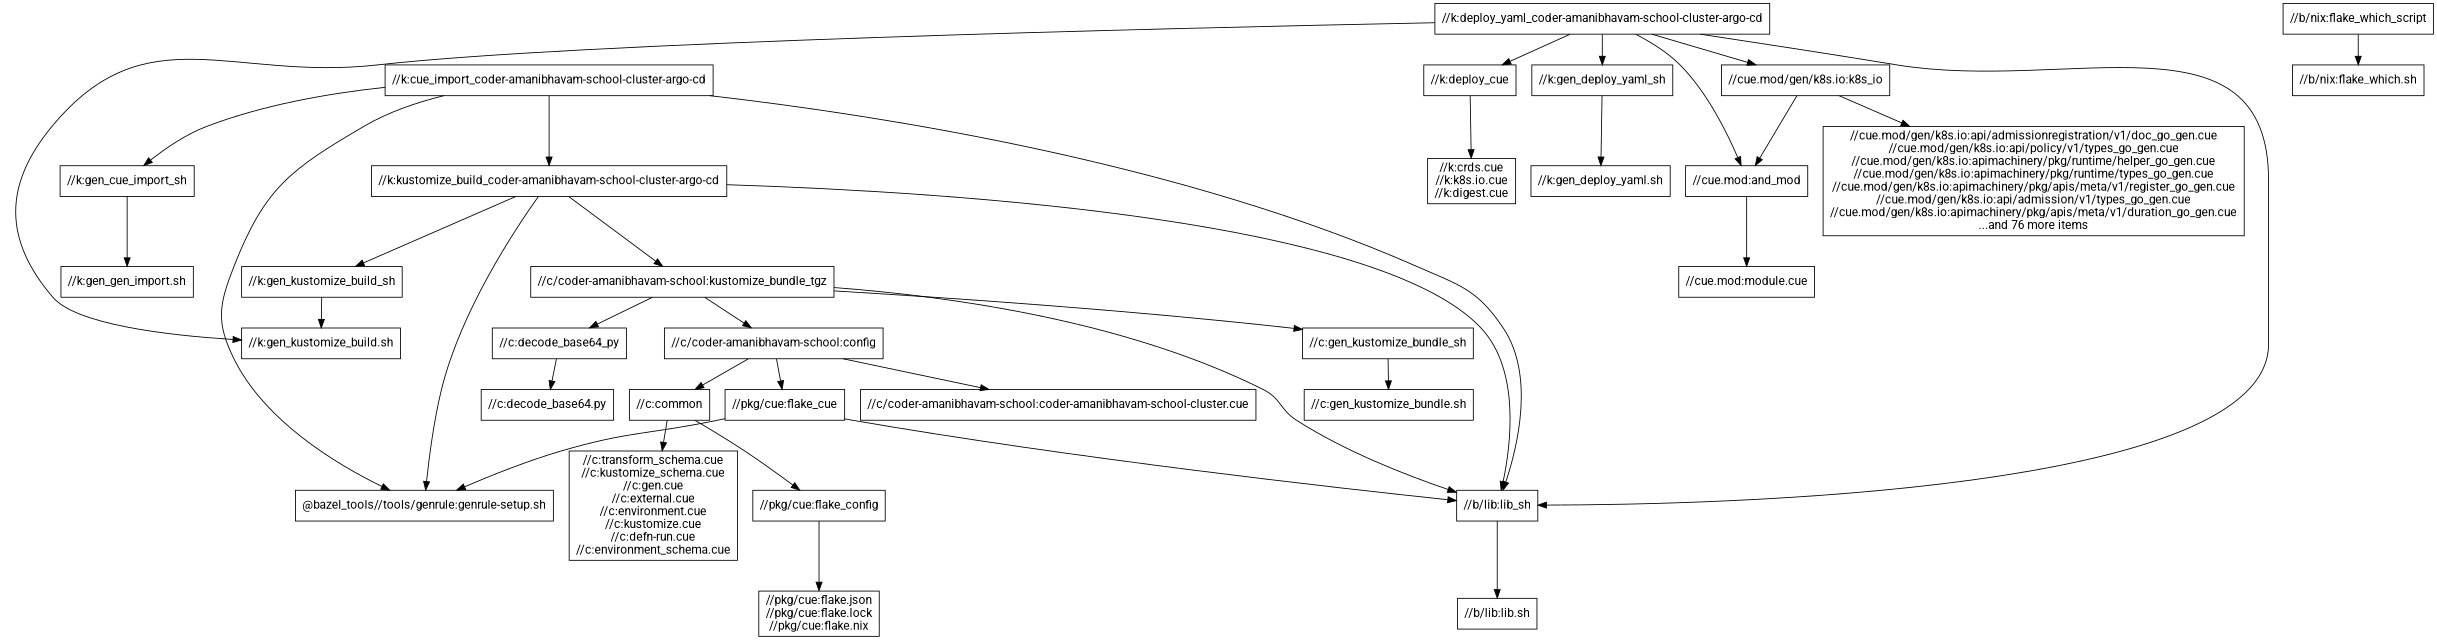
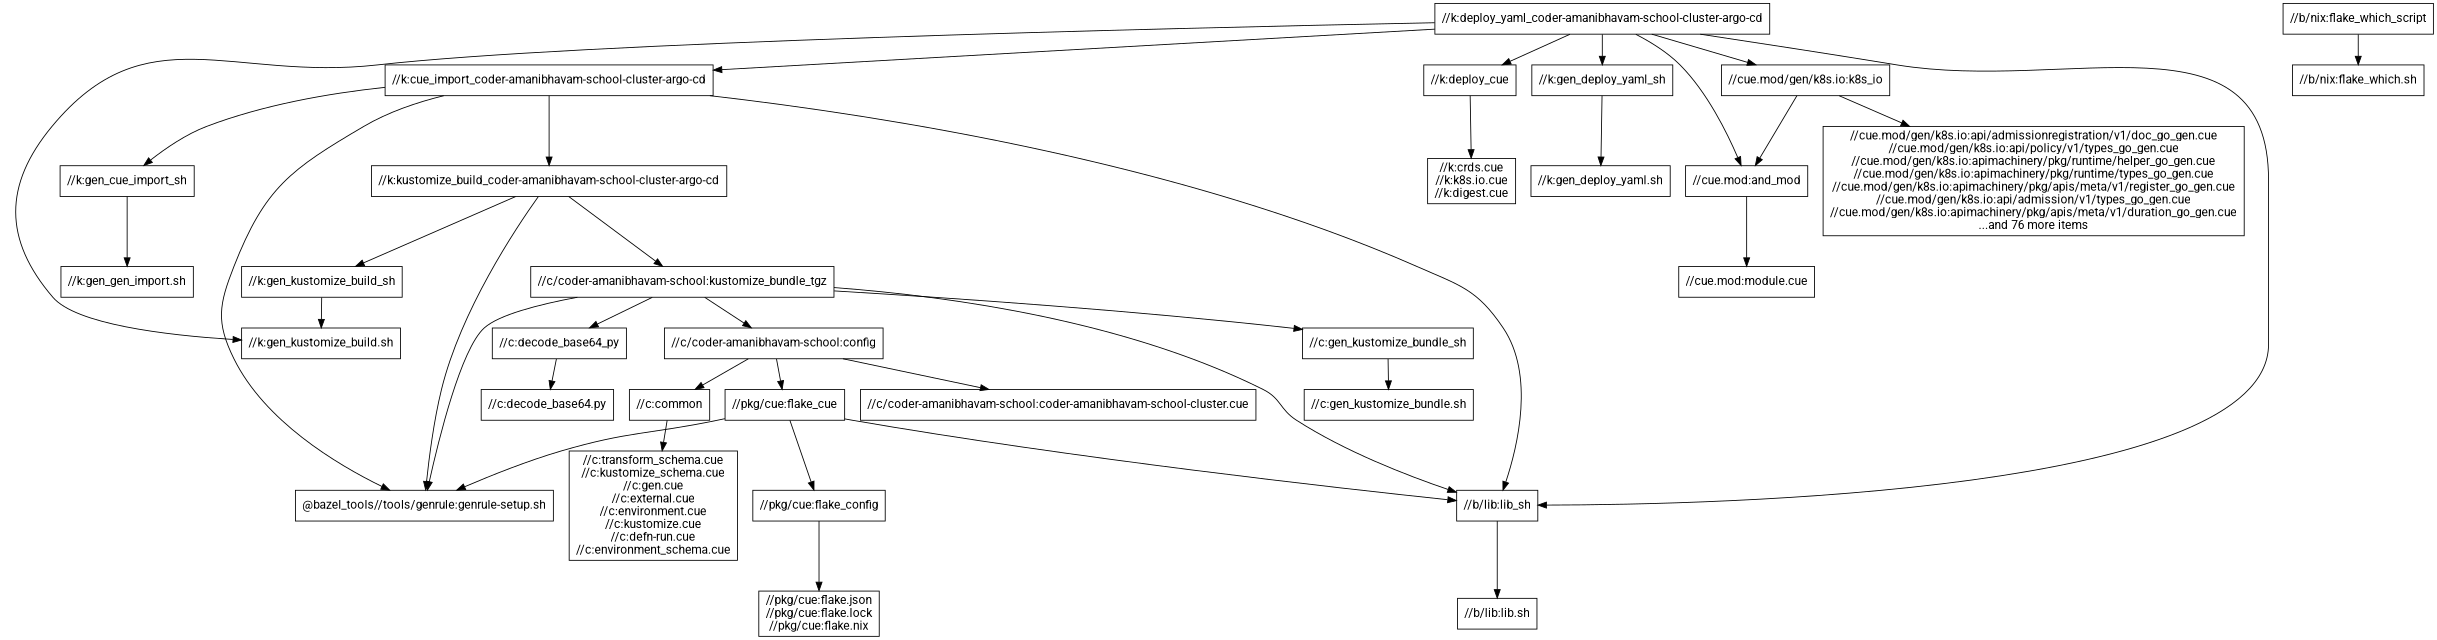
edge "//k:deploy_yaml_coder-amanibhavam-school-cluster-argo-cd" -> "//k:cue_import_coder-amanibhavam-school-cluster-argo-cd": added
edge "//k:kustomize_build_coder-amanibhavam-school-cluster-argo-cd" -> "//b/lib:lib_sh": removed
edge "//c/coder-amanibhavam-school:kustomize_bundle_tgz" -> "@bazel_tools//tools/genrule:genrule-setup.sh": added
edge "//c:common" -> "//pkg/cue:flake_config": now "//pkg/cue:flake_cue" -> "//pkg/cue:flake_config"
